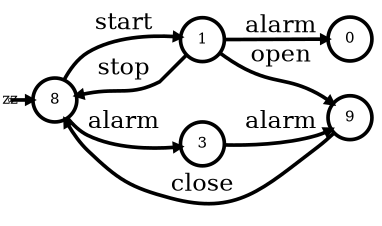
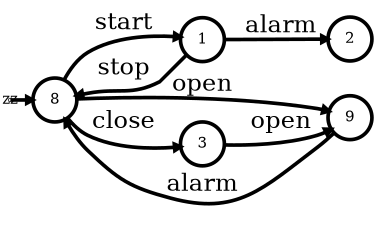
node "0": label "0" -> "2"
edge "1" -> "9": now "8" -> "9"
edge "8" -> "3": label "alarm" -> "close"
edge "3" -> "9": label "alarm" -> "open"
edge "9" -> "8": label "close" -> "alarm"
